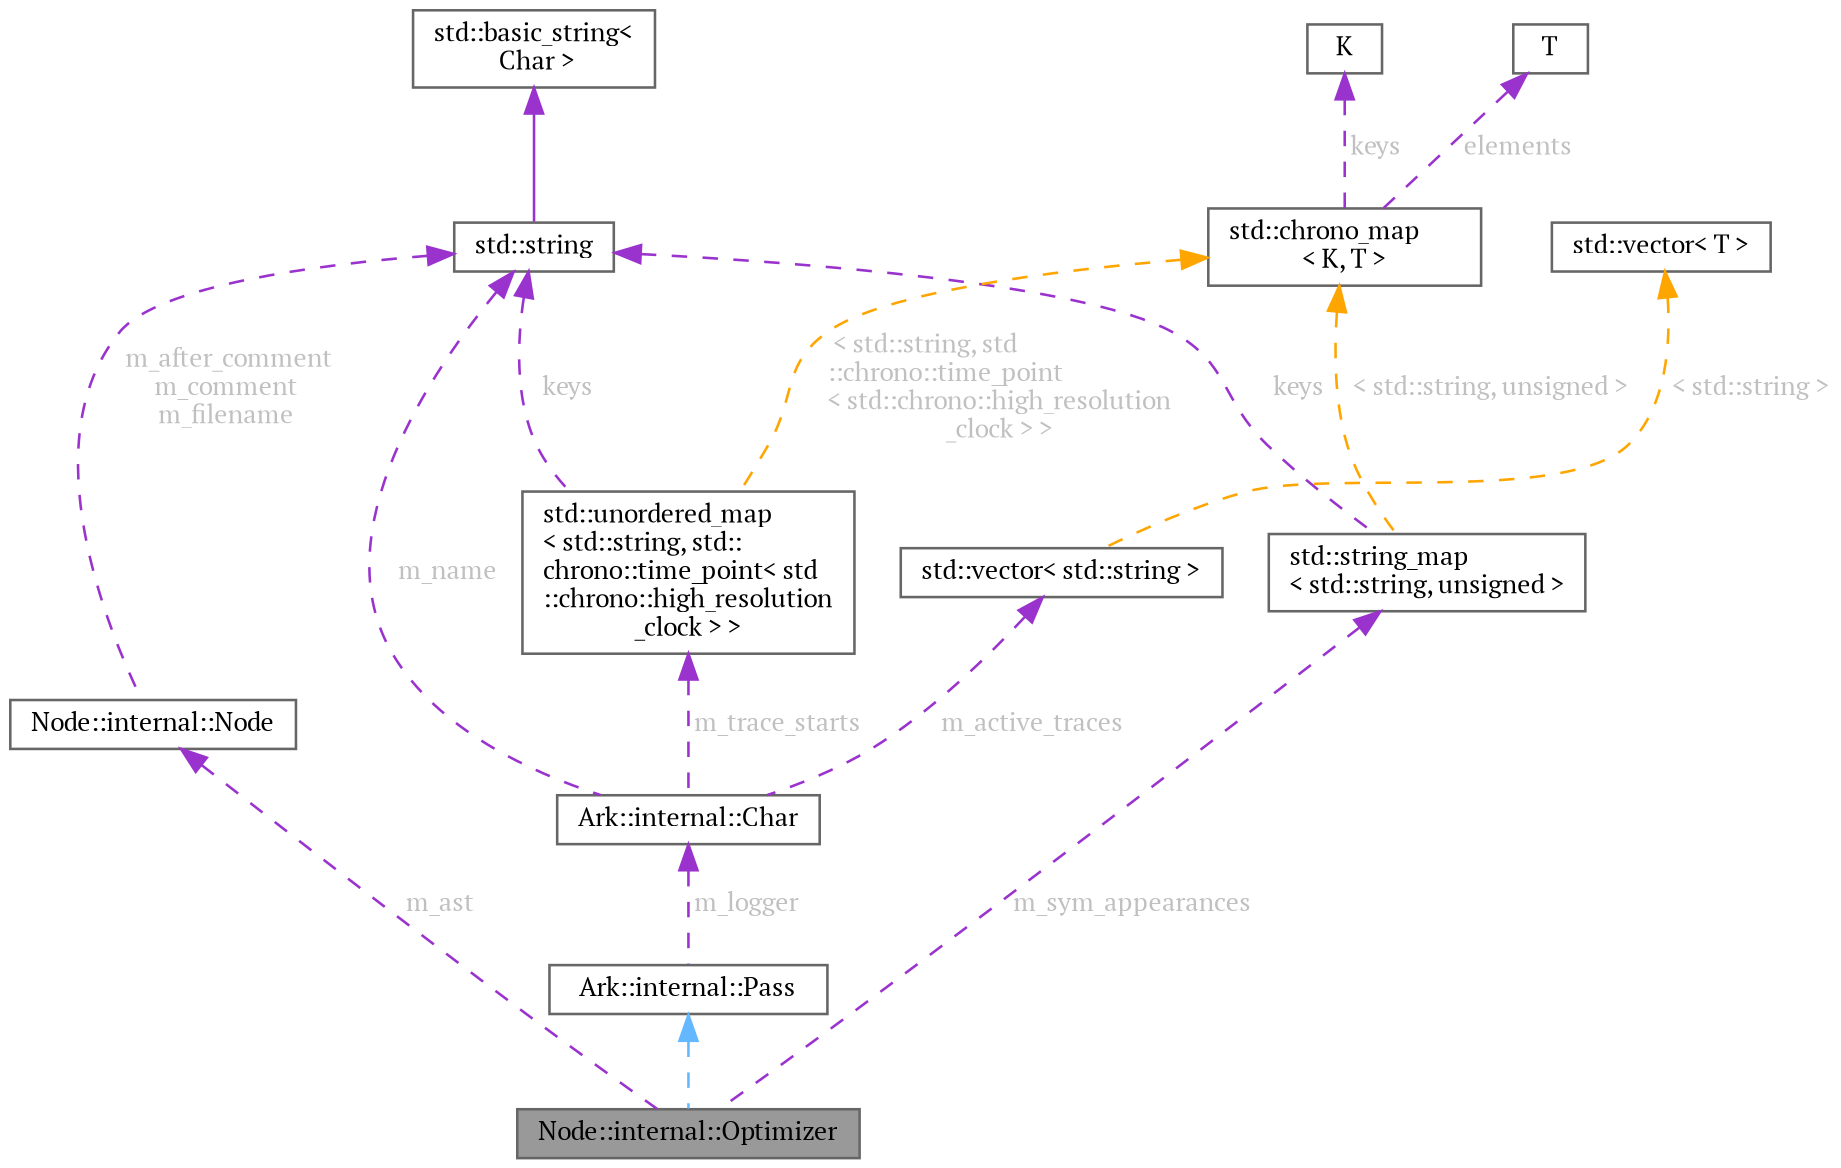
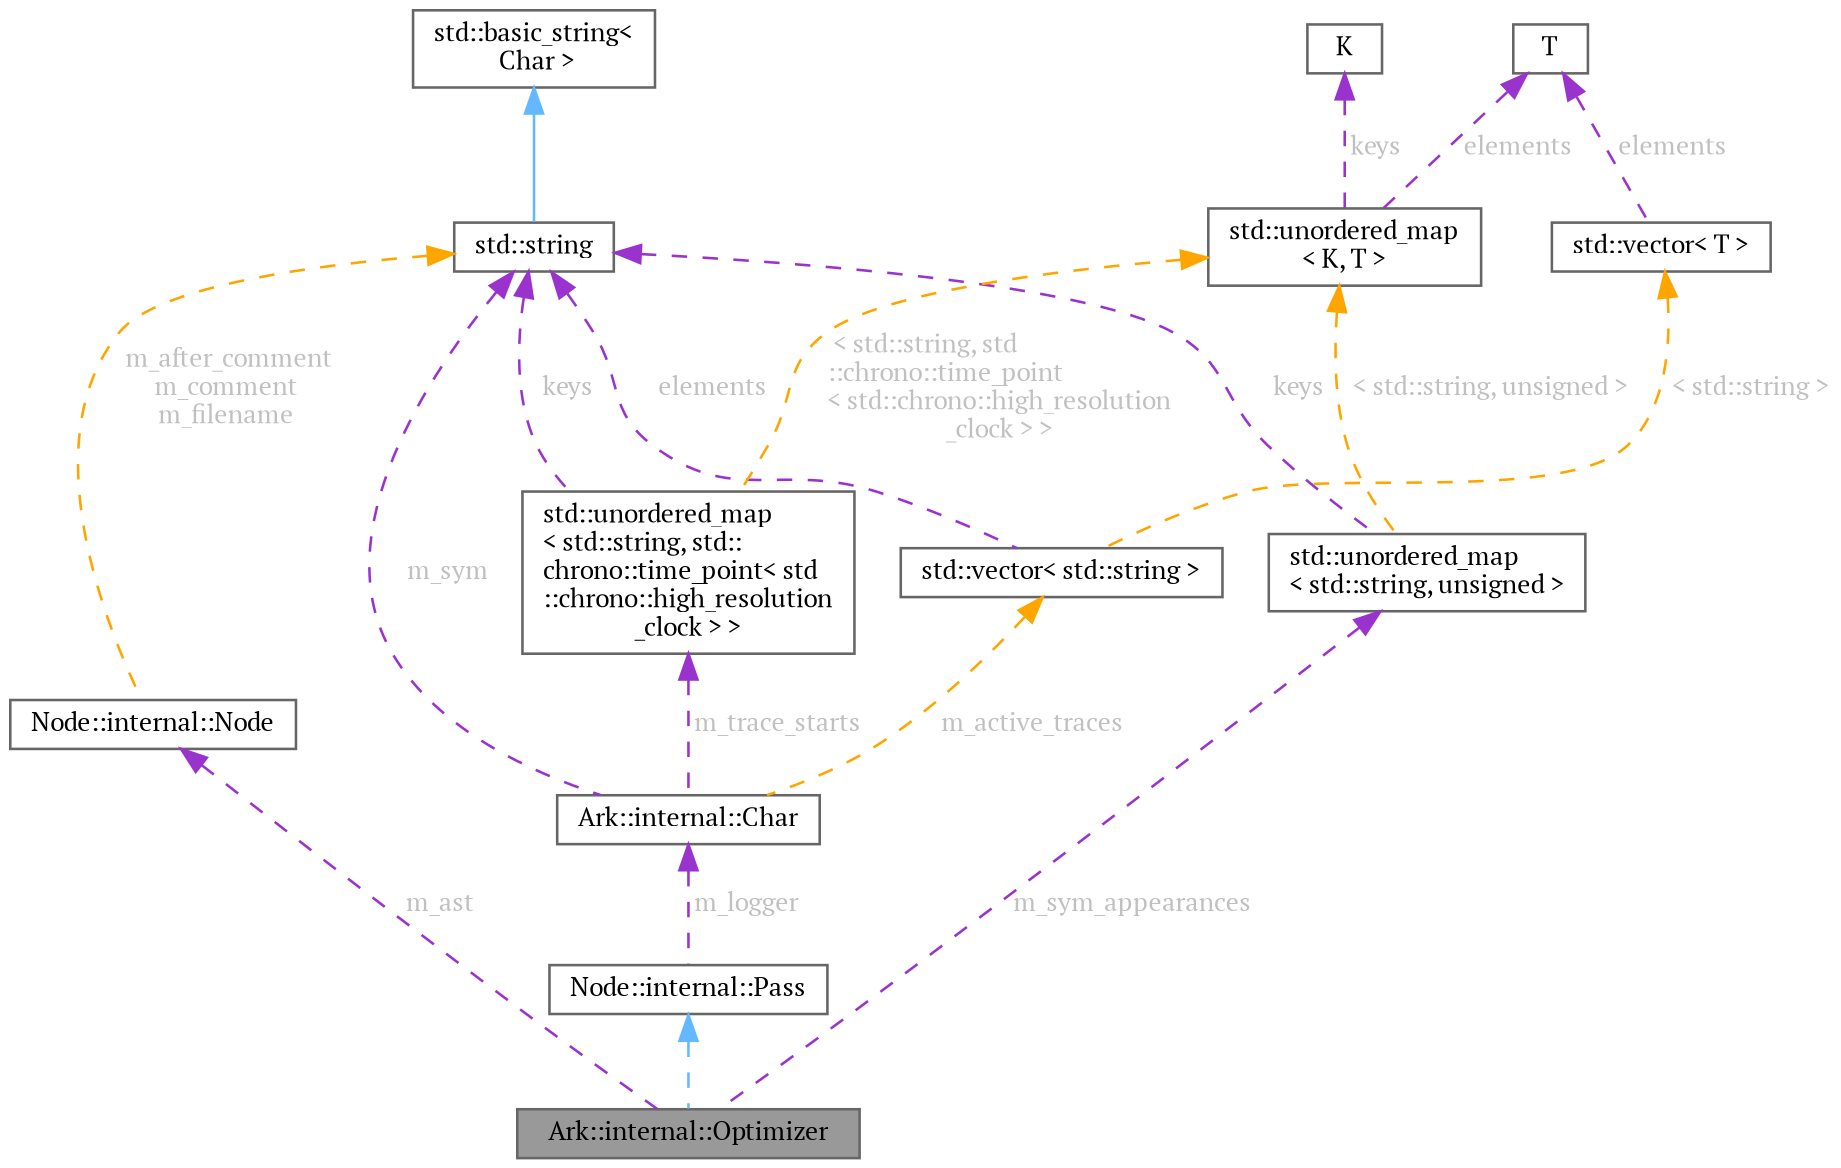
edge "std::vector< T >" -> "T": added, label "elements"
edge "std::string" -> "std::basic_string< Char >": color darkorchid3 -> steelblue1
node "std::chrono_map < K, T >": label "std::chrono_map < K, T >" -> "std::unordered_map < K, T >"
edge "Node::internal::Node" -> "std::string": color darkorchid3 -> orange
edge "std::vector< std::string >" -> "std::string": added, label "elements"
edge "Ark::internal::Char" -> "std::string": label " m_name" -> " m_sym"
node "std::string_map < std::string, unsigned >": label "std::string_map < std::string, unsigned >" -> "std::unordered_map < std::string, unsigned >"
edge "Ark::internal::Char" -> "std::vector< std::string >": color darkorchid3 -> orange
node "Ark::internal::Pass": label "Ark::internal::Pass" -> "Node::internal::Pass"
node "Node::internal::Optimizer": label "Node::internal::Optimizer" -> "Ark::internal::Optimizer"
